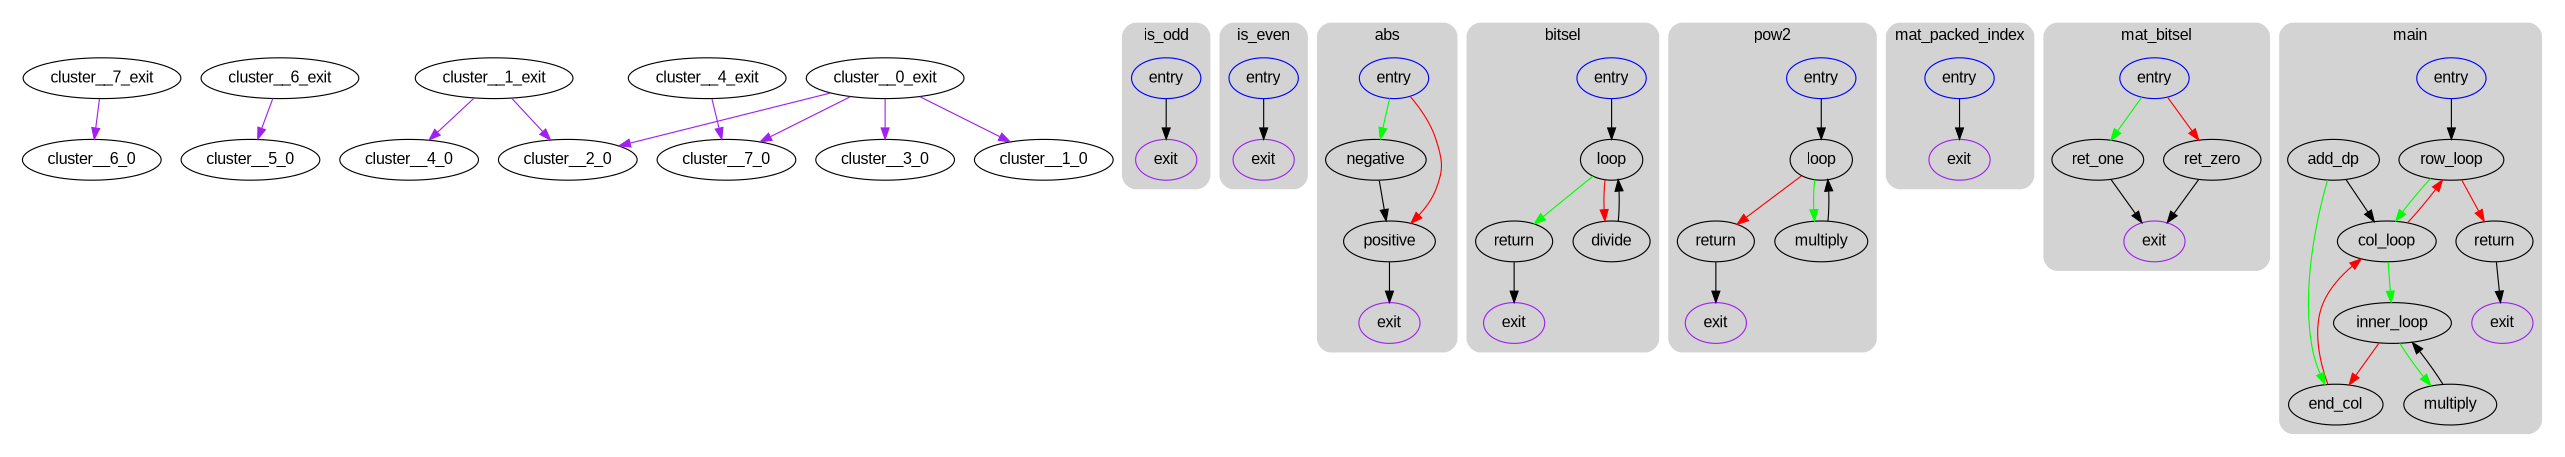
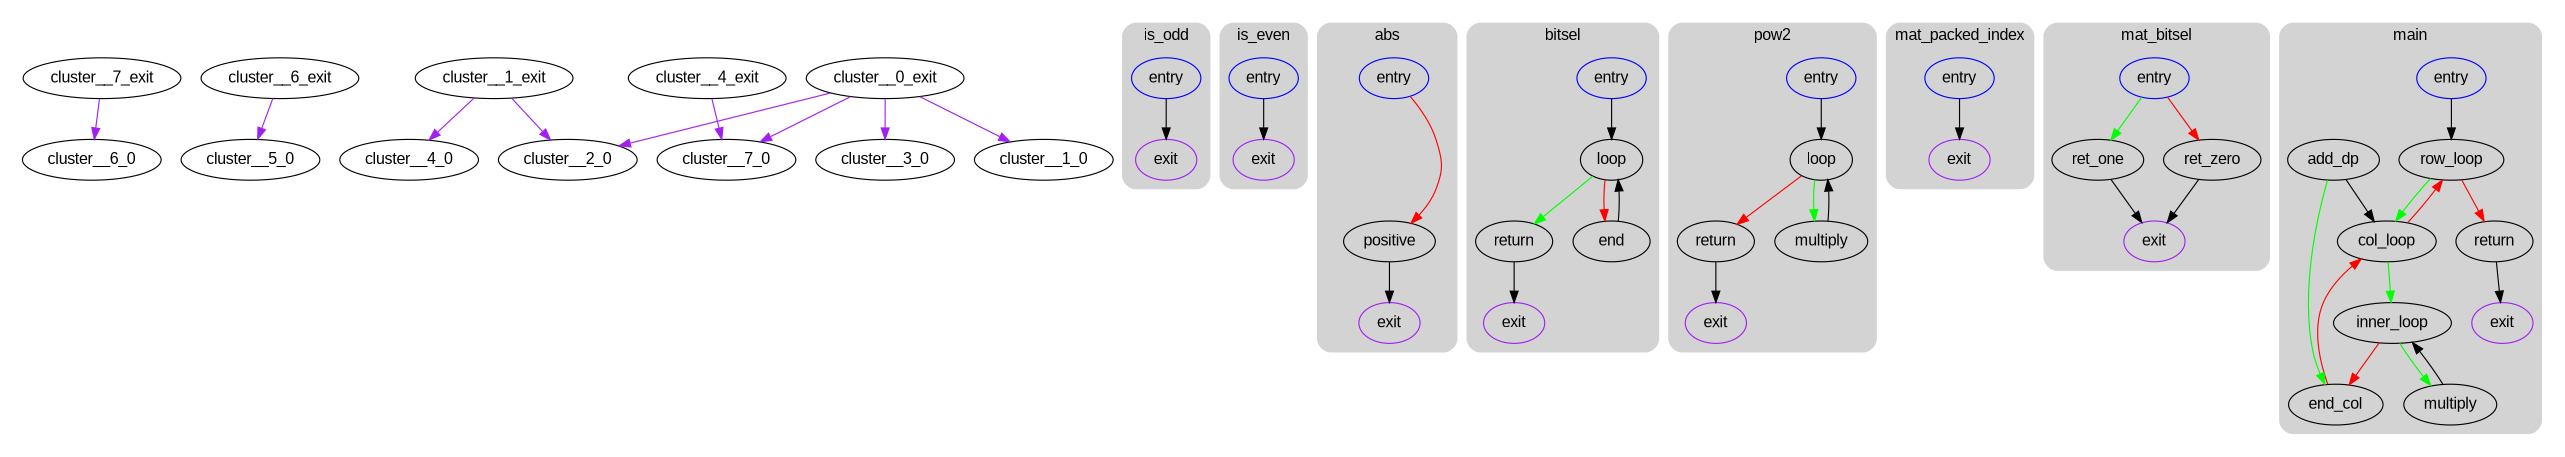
node "negative": removed
node "divide": label "divide" -> "end"
